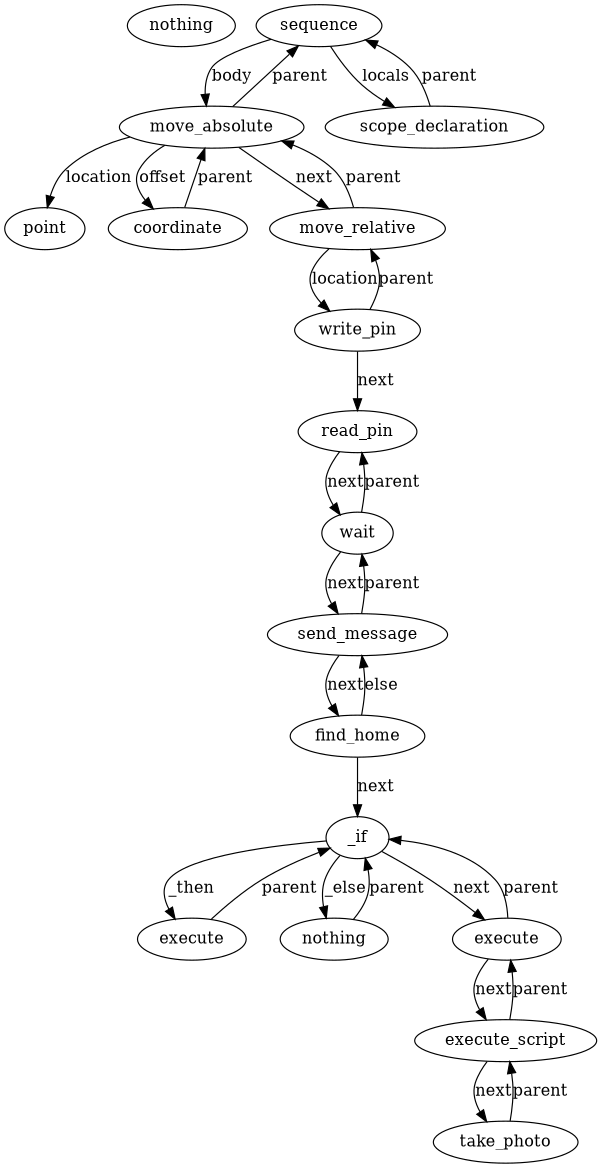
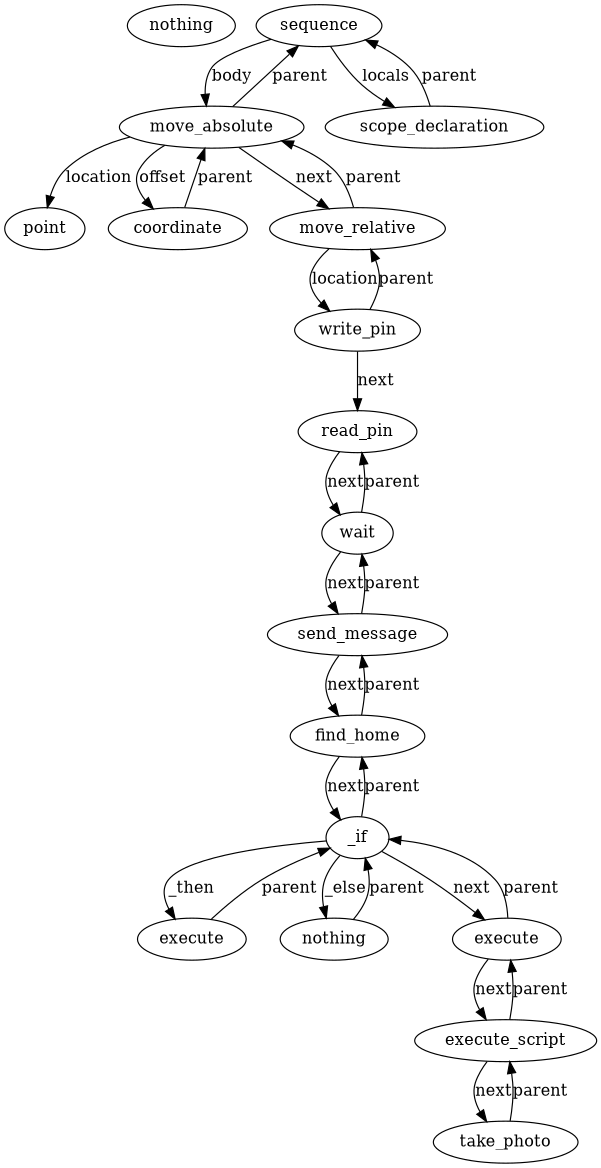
edge "find_home" -> "send_message": label "else" -> "parent"
edge "_if" -> "find_home": added, label "parent"
